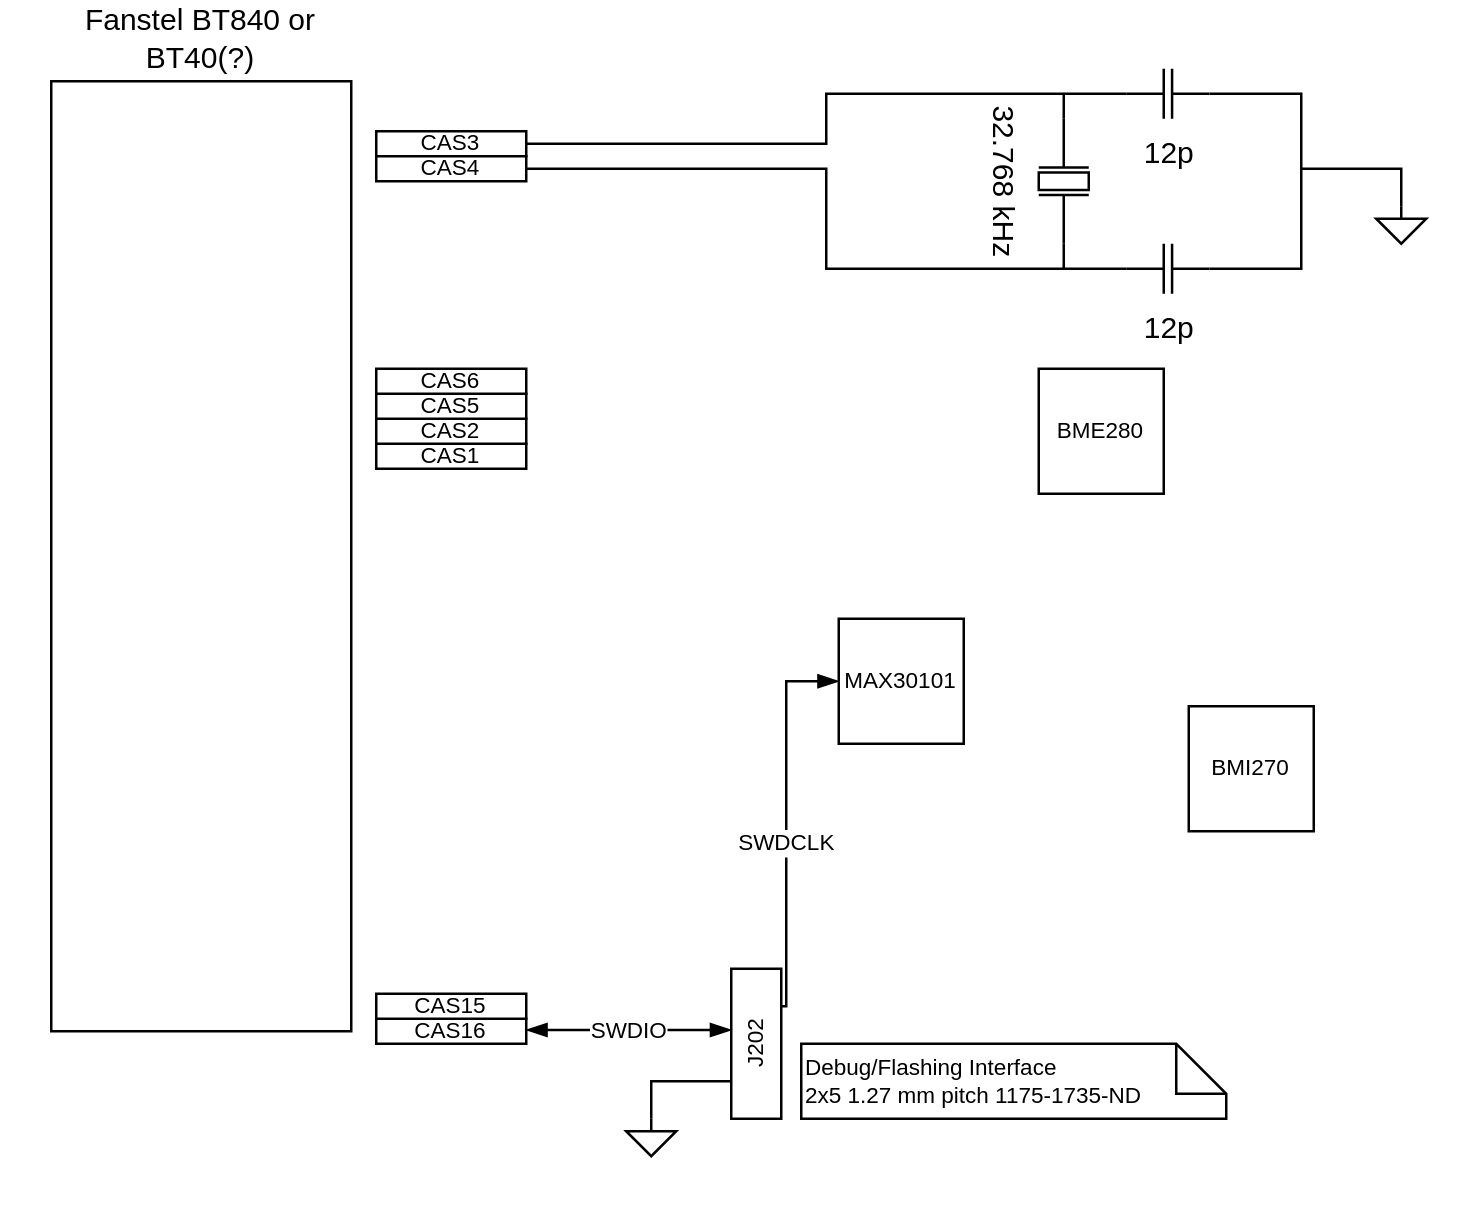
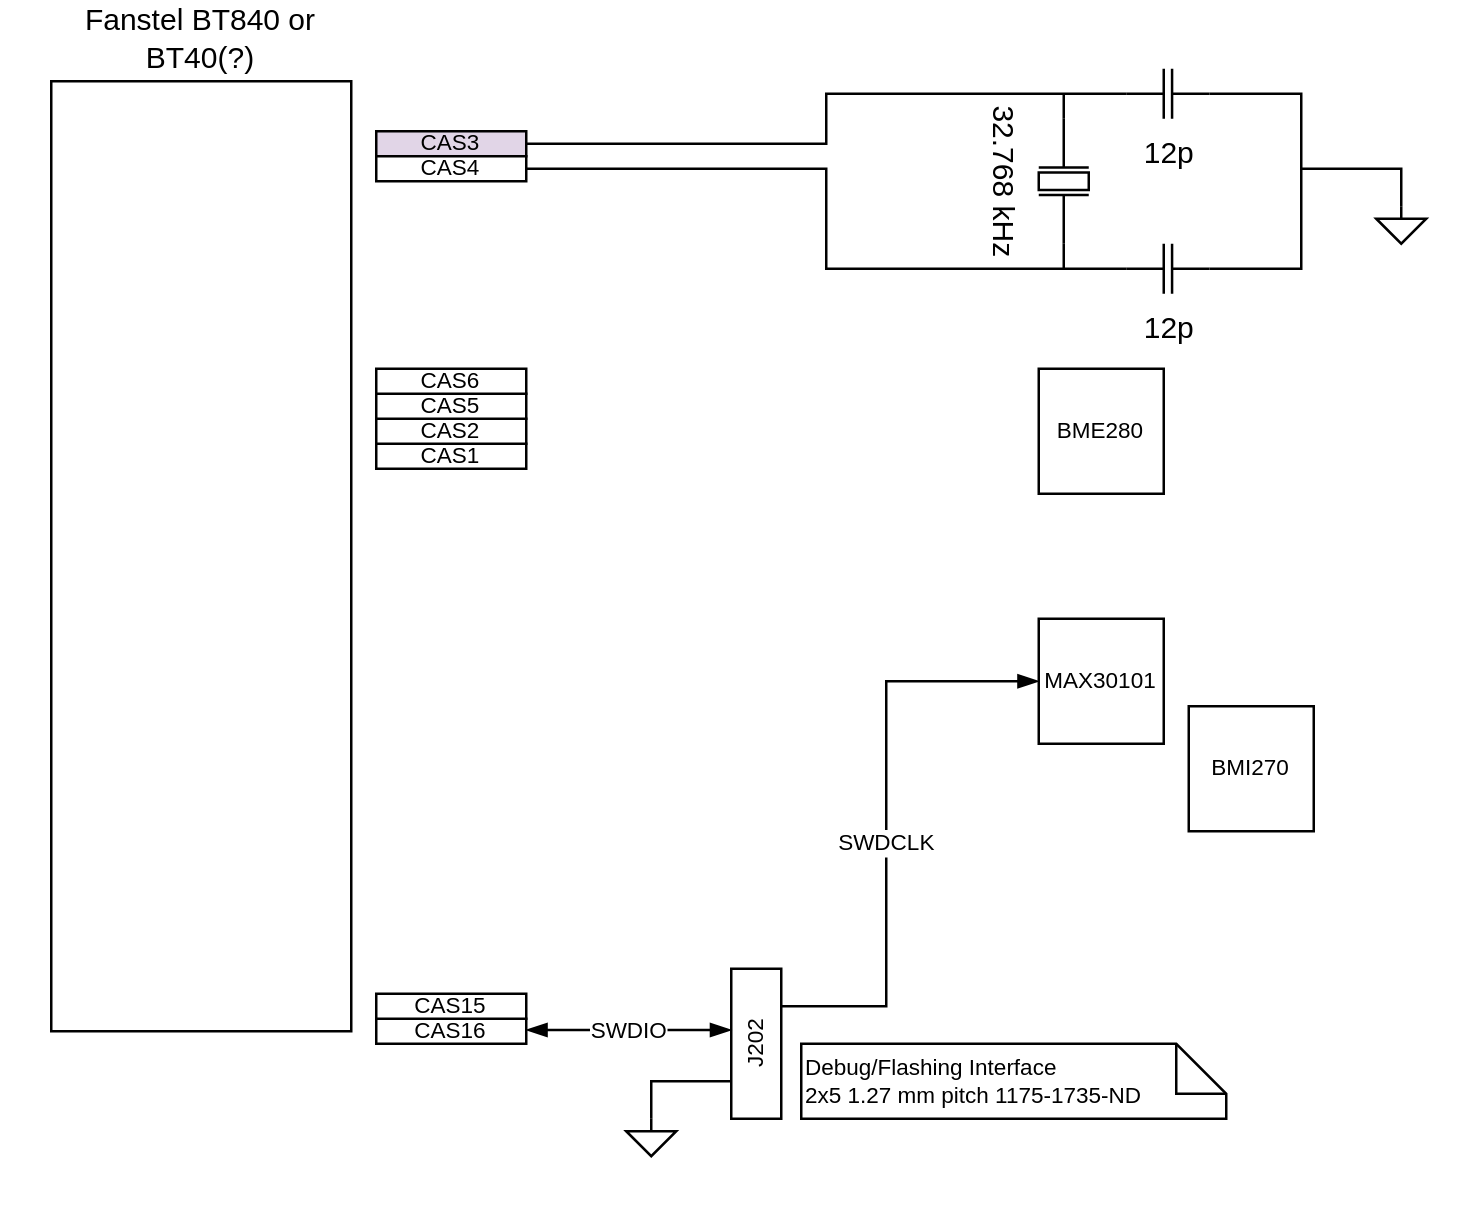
node "CAS3": fillcolor #ffffff -> #e1d5e7
node "MAX30101": moved (901, 681) -> (1101, 681)
